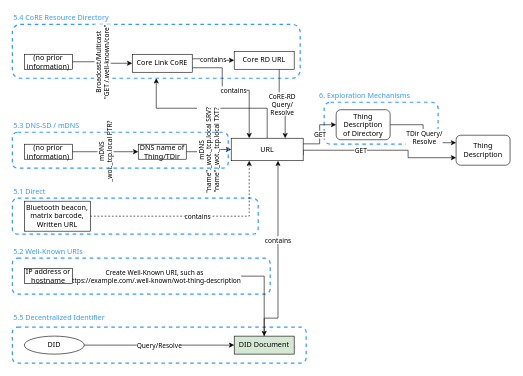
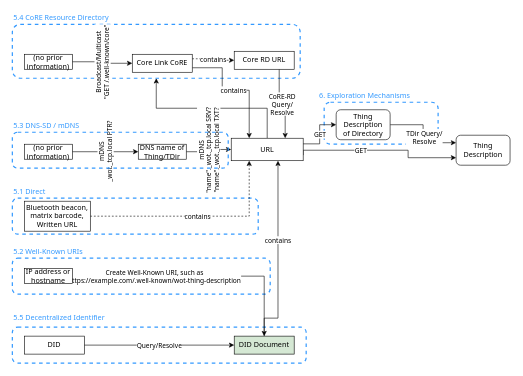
edge "Core Link CoRE" -> "Core RD URL": style solid -> dashed
node "DID": shape ellipse -> rectangle
